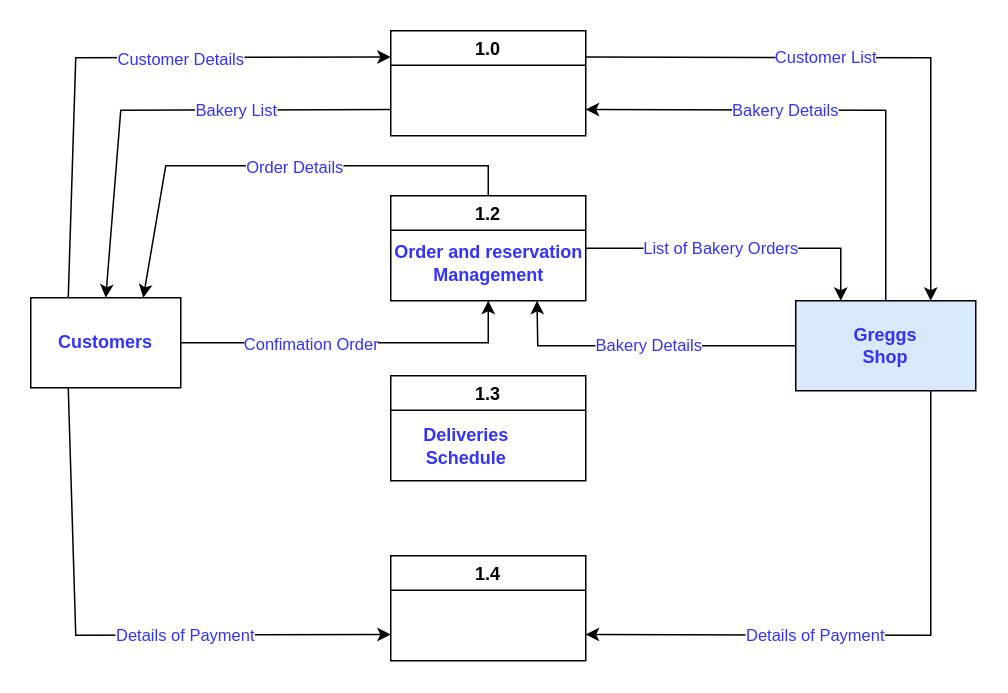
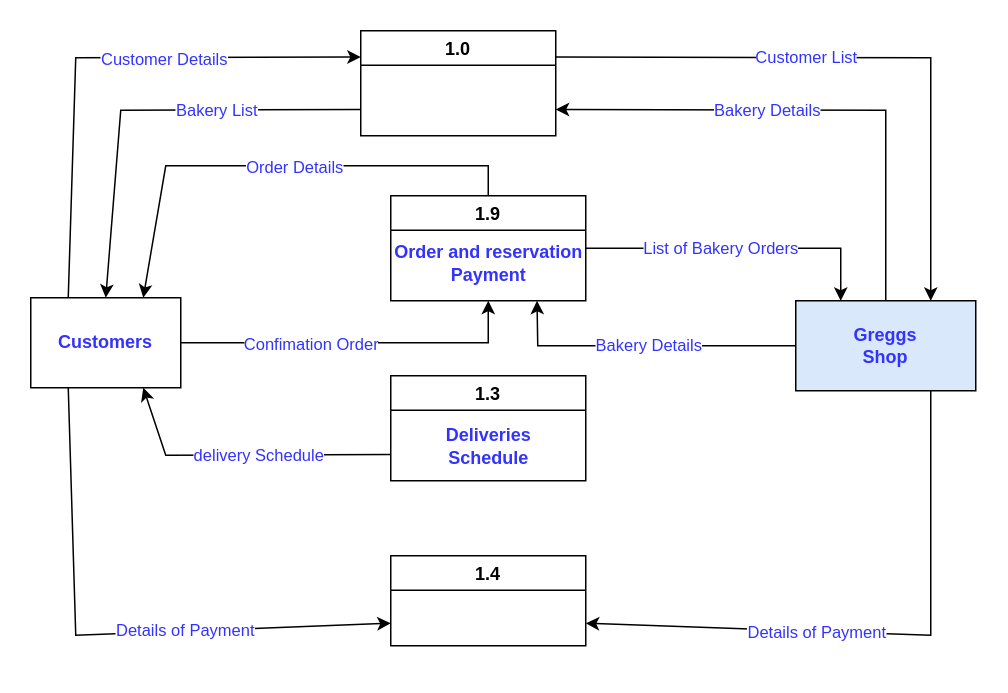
node "1.0": moved (488, 83) -> (458, 83)
node "1.2": label "1.2" -> "1.9"
node "Order and reservation Management": label "Order and reservation Management" -> "Order and reservation Payment"
node "Deliveries Schedule": moved (466, 446) -> (488, 446)
edge "1.3" -> "Customers": added, label "delivery Schedule"
node "1.4": size 195x105 -> 195x90
